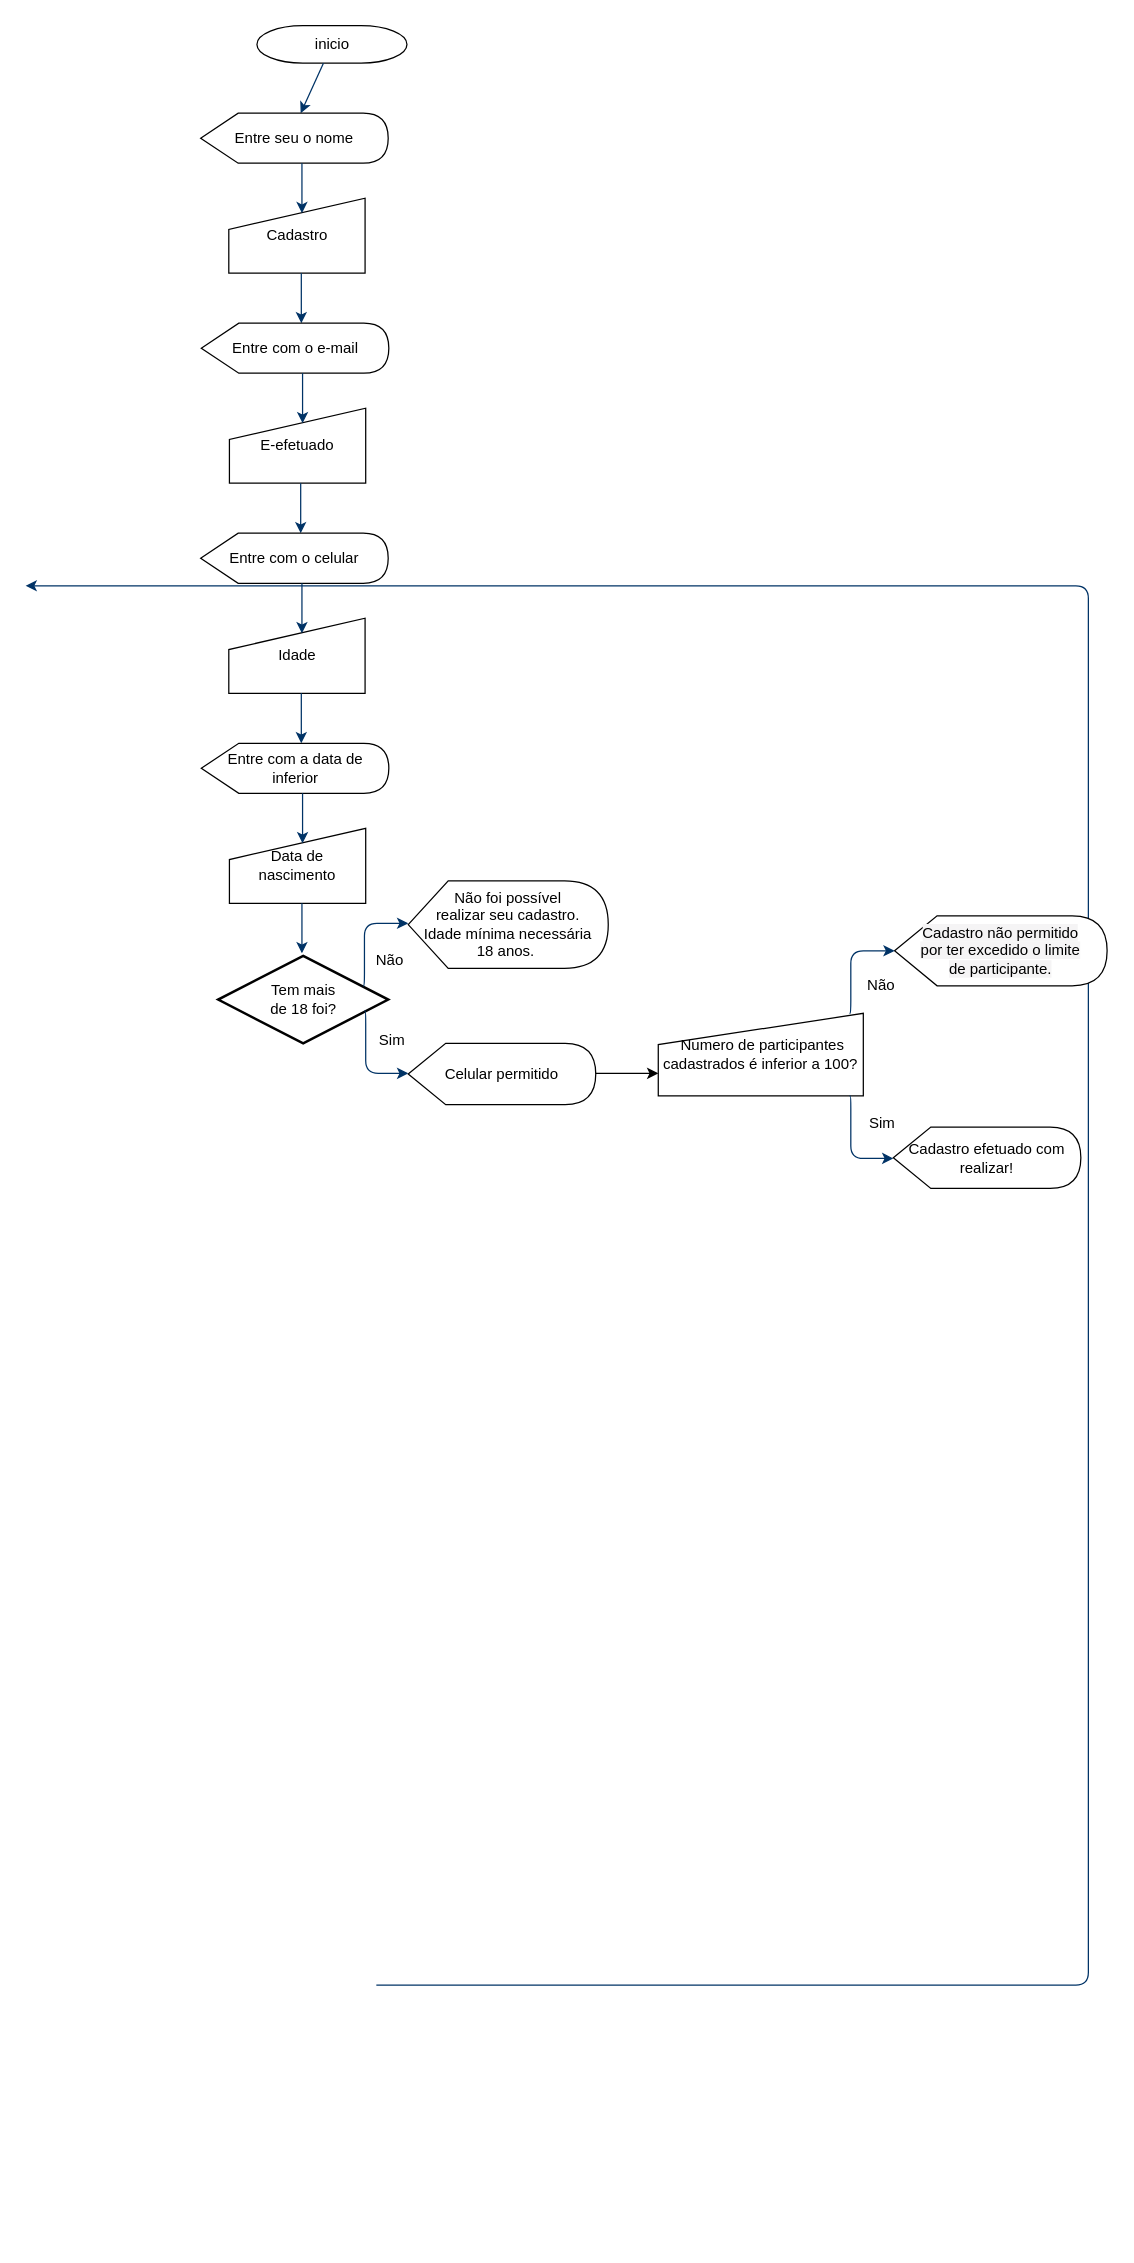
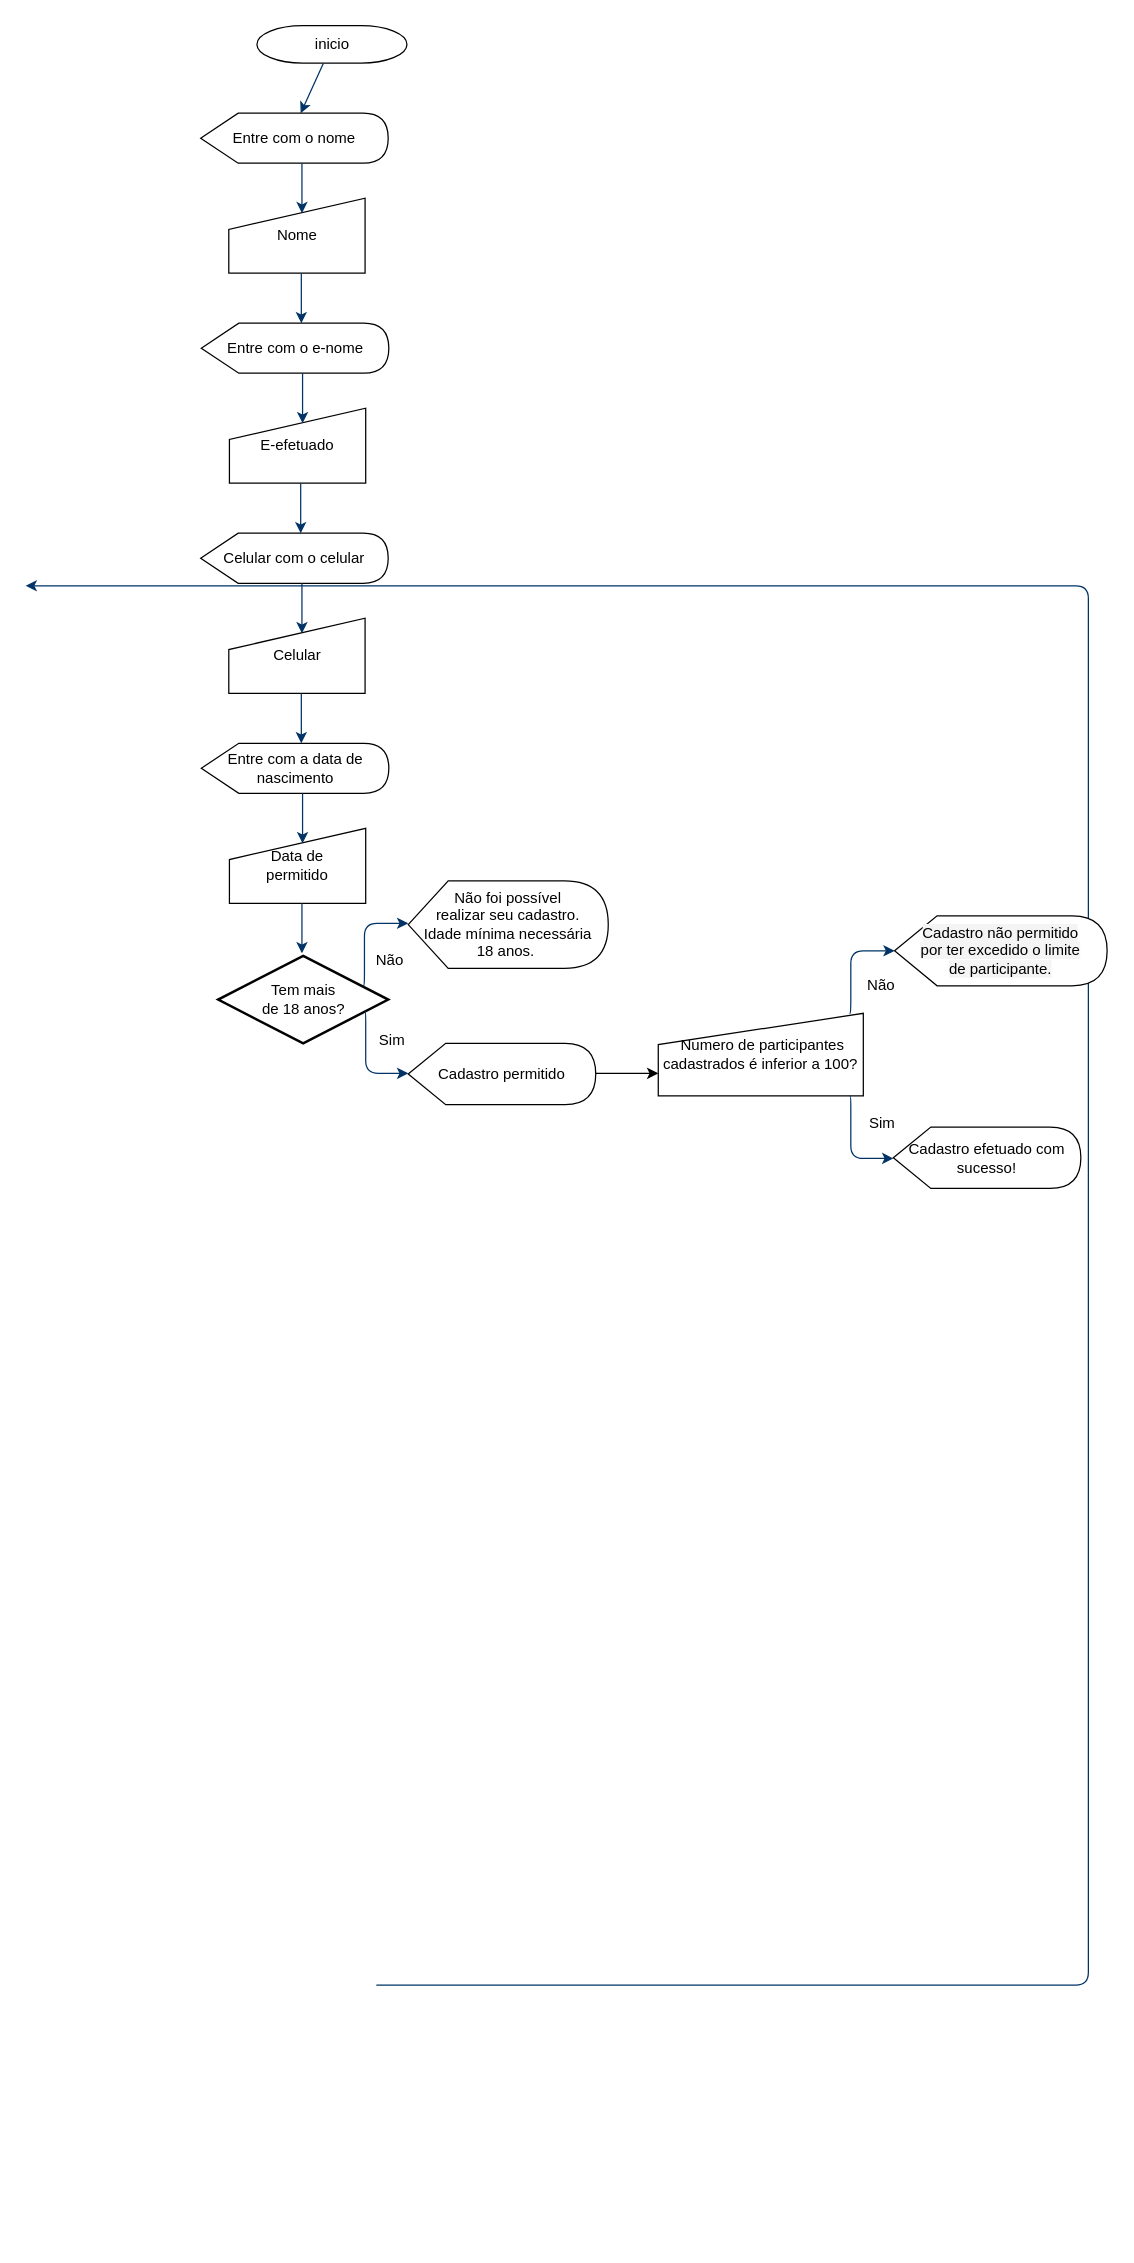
node "Entre seu o nome": label "Entre seu o nome" -> "Entre com o nome"
node "Cadastro": label "Cadastro" -> "Nome"
node "Entre com o e-mail": label "Entre com o e-mail" -> "Entre com o e-nome"
node "Entre com o celular": label "Entre com o celular" -> "Celular com o celular"
node "Idade": label "Idade" -> "Celular"
node "Entre com a data de inferior": label "Entre com a data de inferior" -> "Entre com a data de nascimento"
node "Data de nascimento": label "Data de nascimento" -> "Data de permitido"
node "Tem mais de 18 foi?": label "Tem mais de 18 foi?" -> "Tem mais de 18 anos?"
node "Celular permitido": label "Celular permitido" -> "Cadastro permitido"
node "Cadastro efetuado com realizar!": label "Cadastro efetuado com realizar!" -> "Cadastro efetuado com sucesso!"
